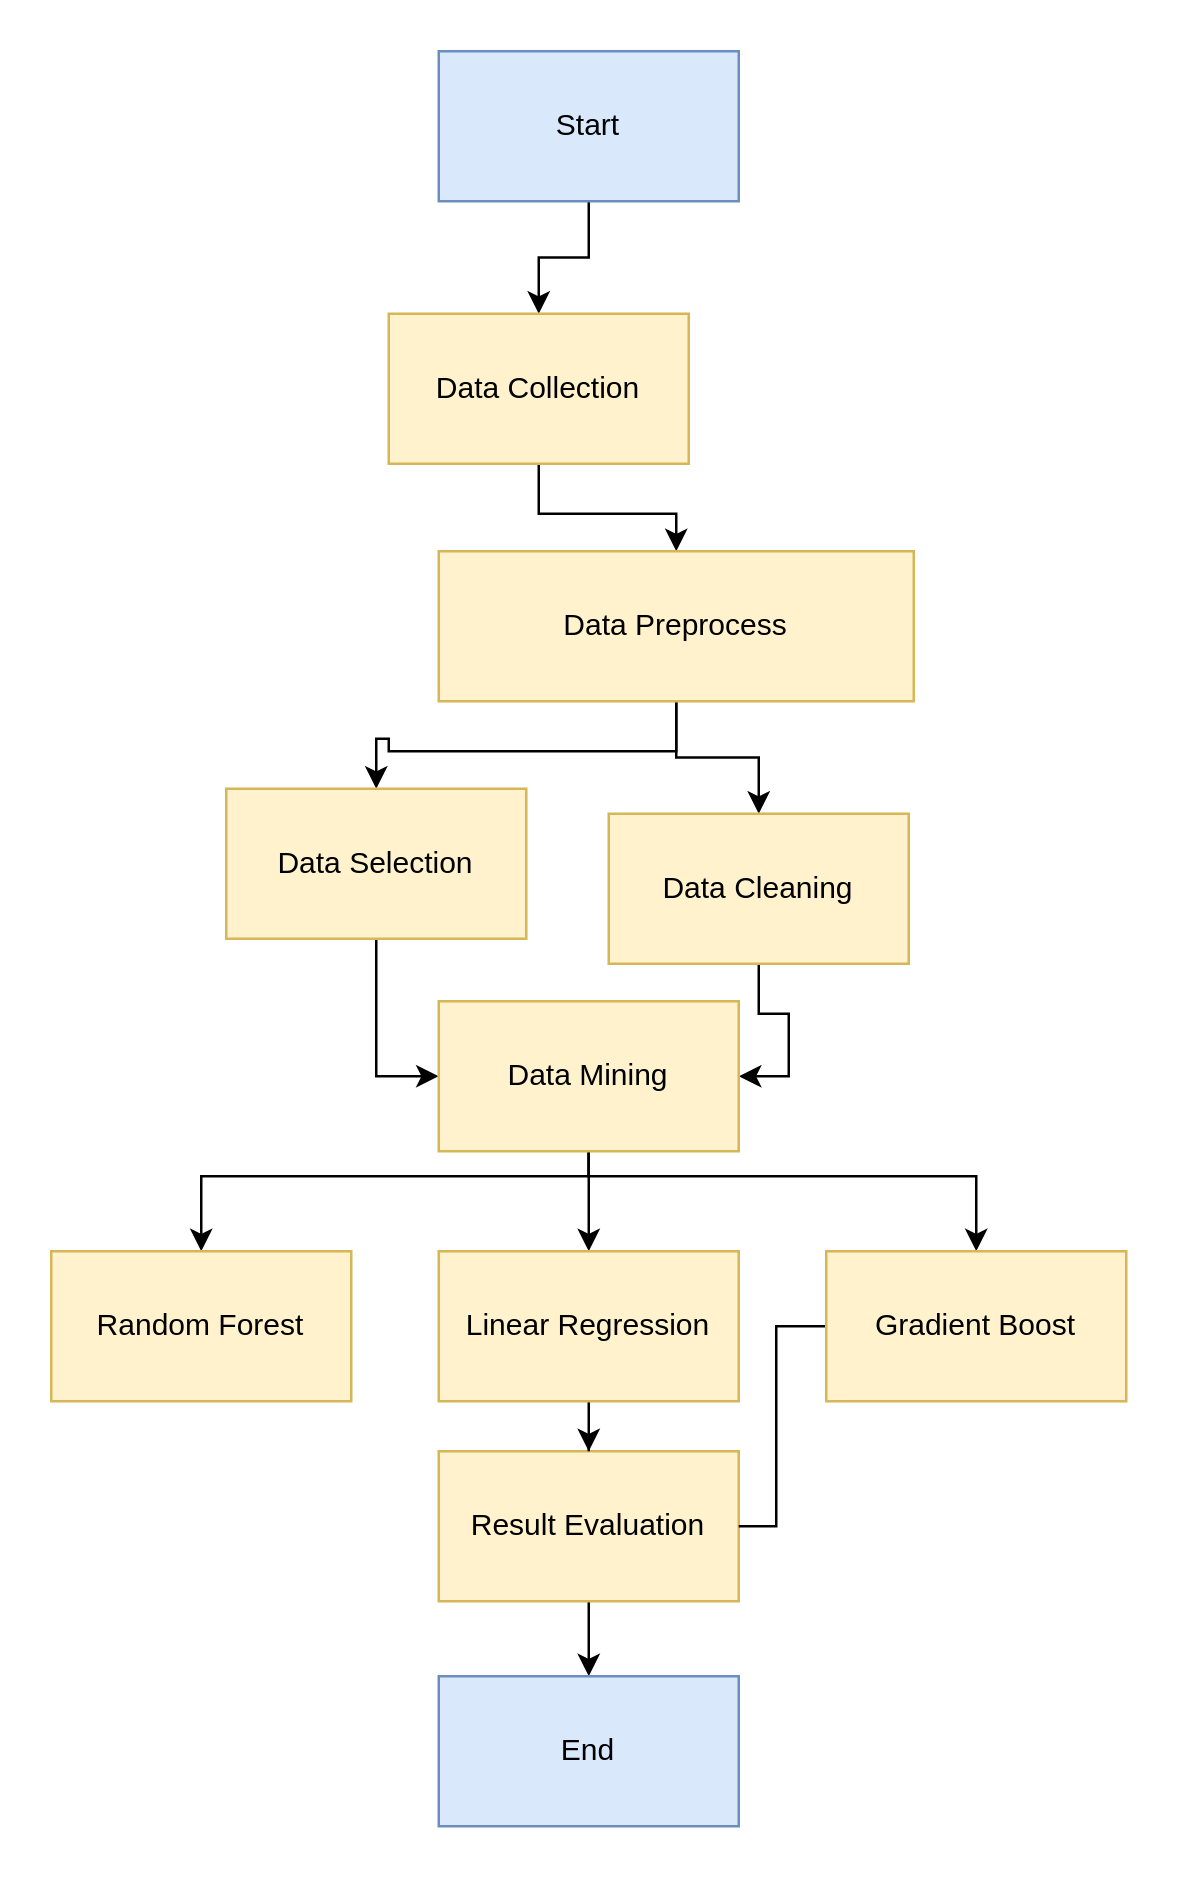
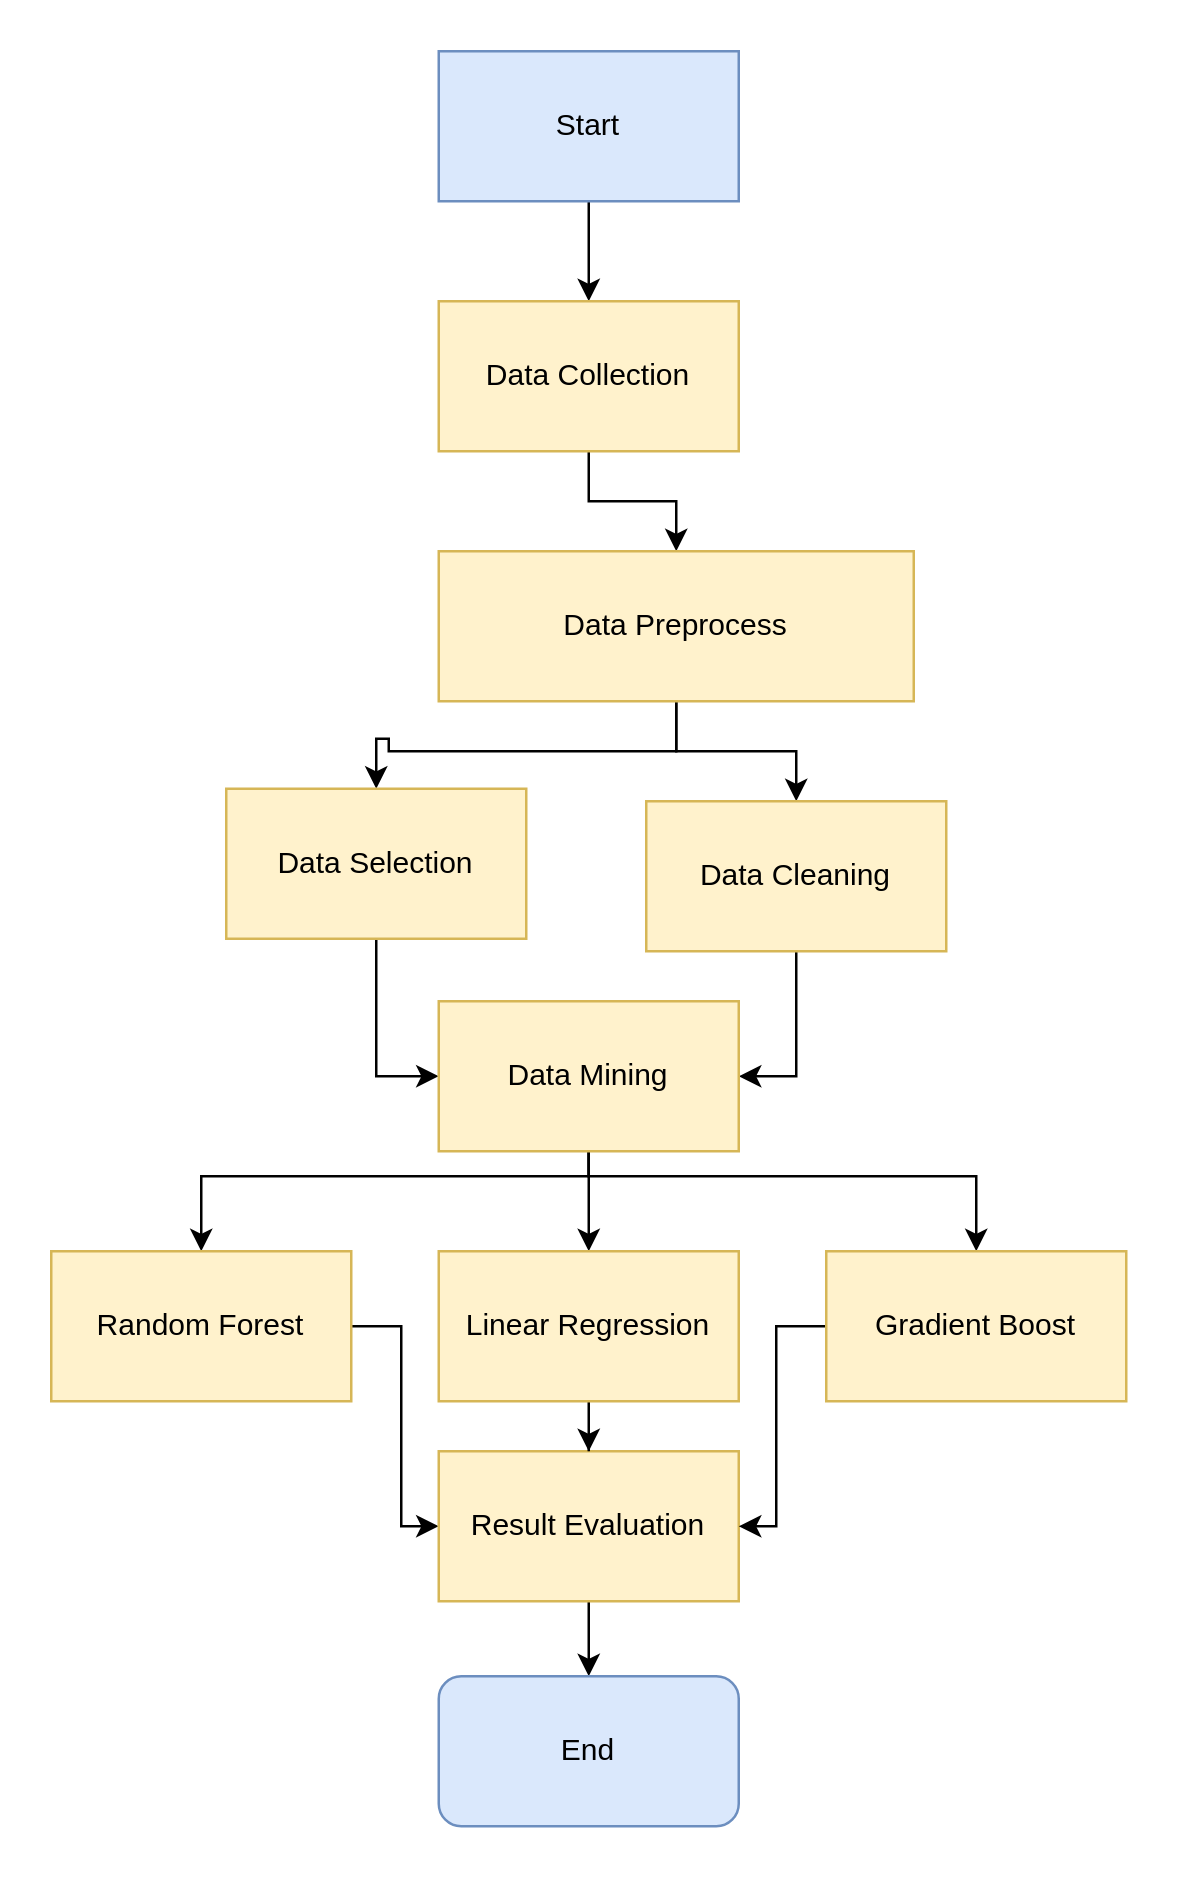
node "Data Collection": moved (539, 389) -> (589, 376)
node "Data Cleaning": moved (759, 889) -> (796, 876)
edge "Random Forest" -> "Result Evaluation": added
edge "Gradient Boost" -- "Result Evaluation": arrowhead none -> classic
node "End": shape rectangle -> rounded rectangle
